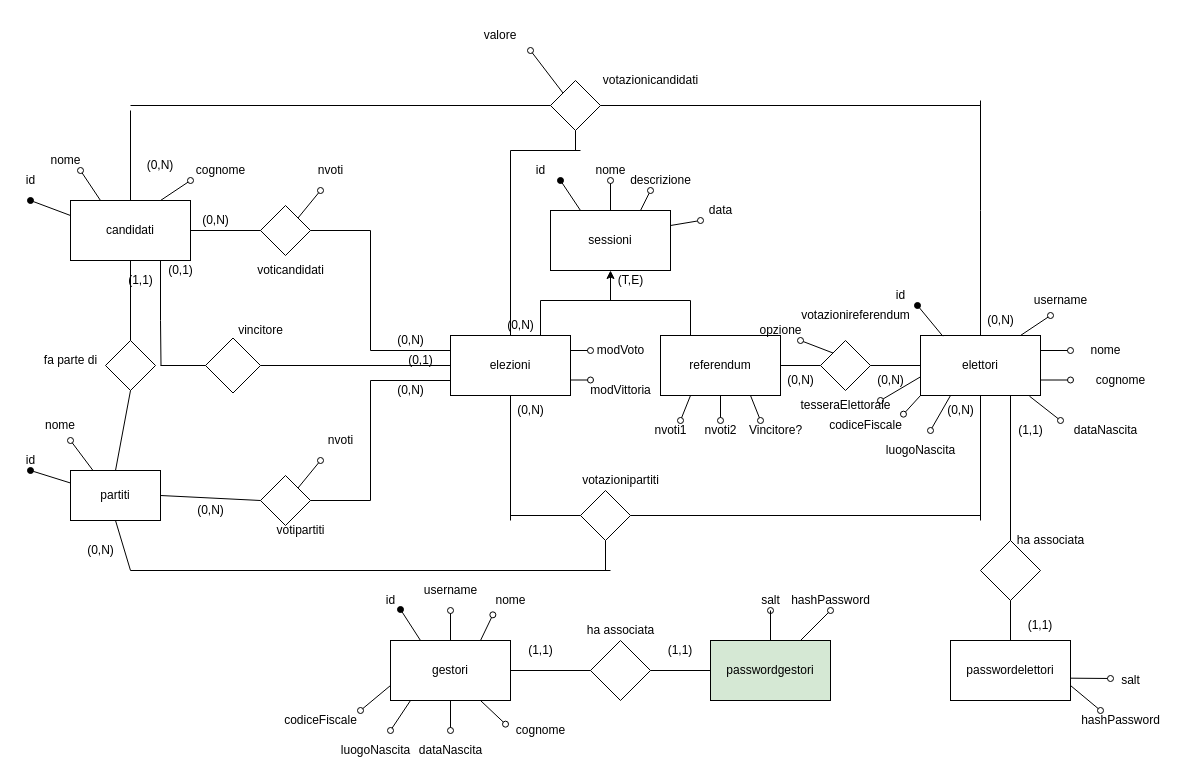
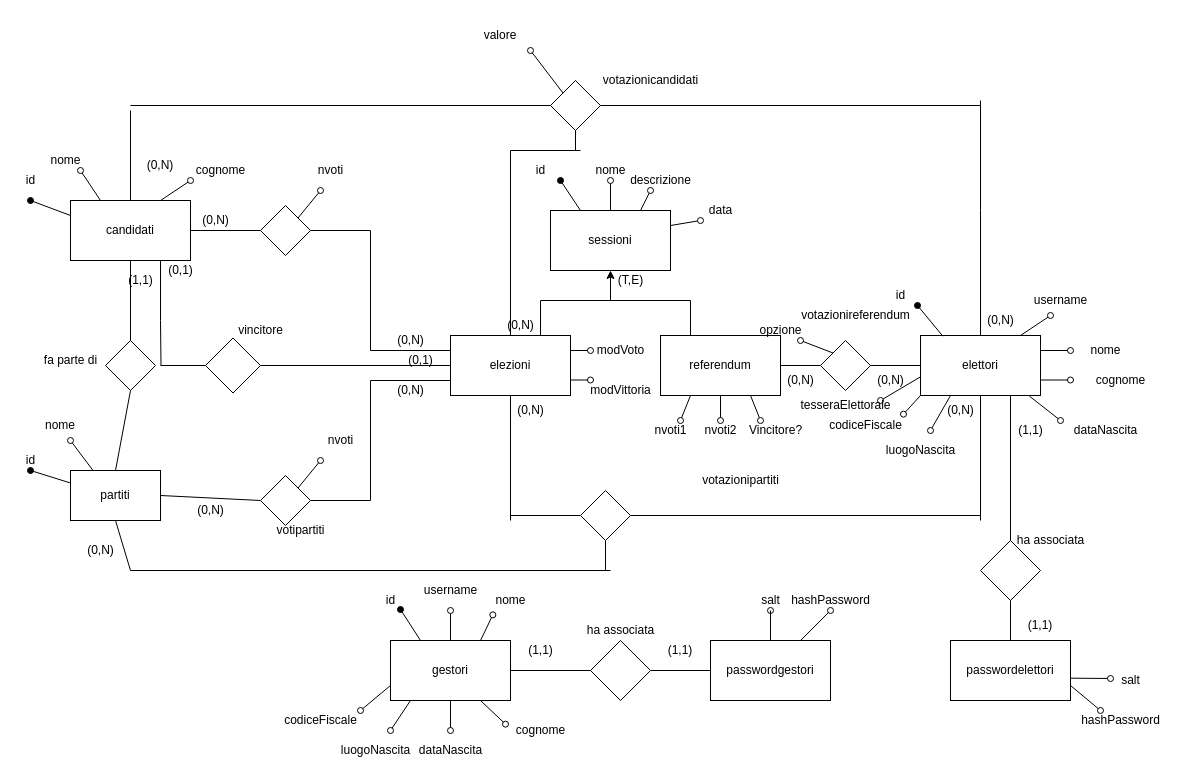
node "voticandidati": removed
node "votazionipartiti": moved (621, 481) -> (741, 481)
node "passwordgestori": fillcolor #d5e8d4 -> #ffffff
